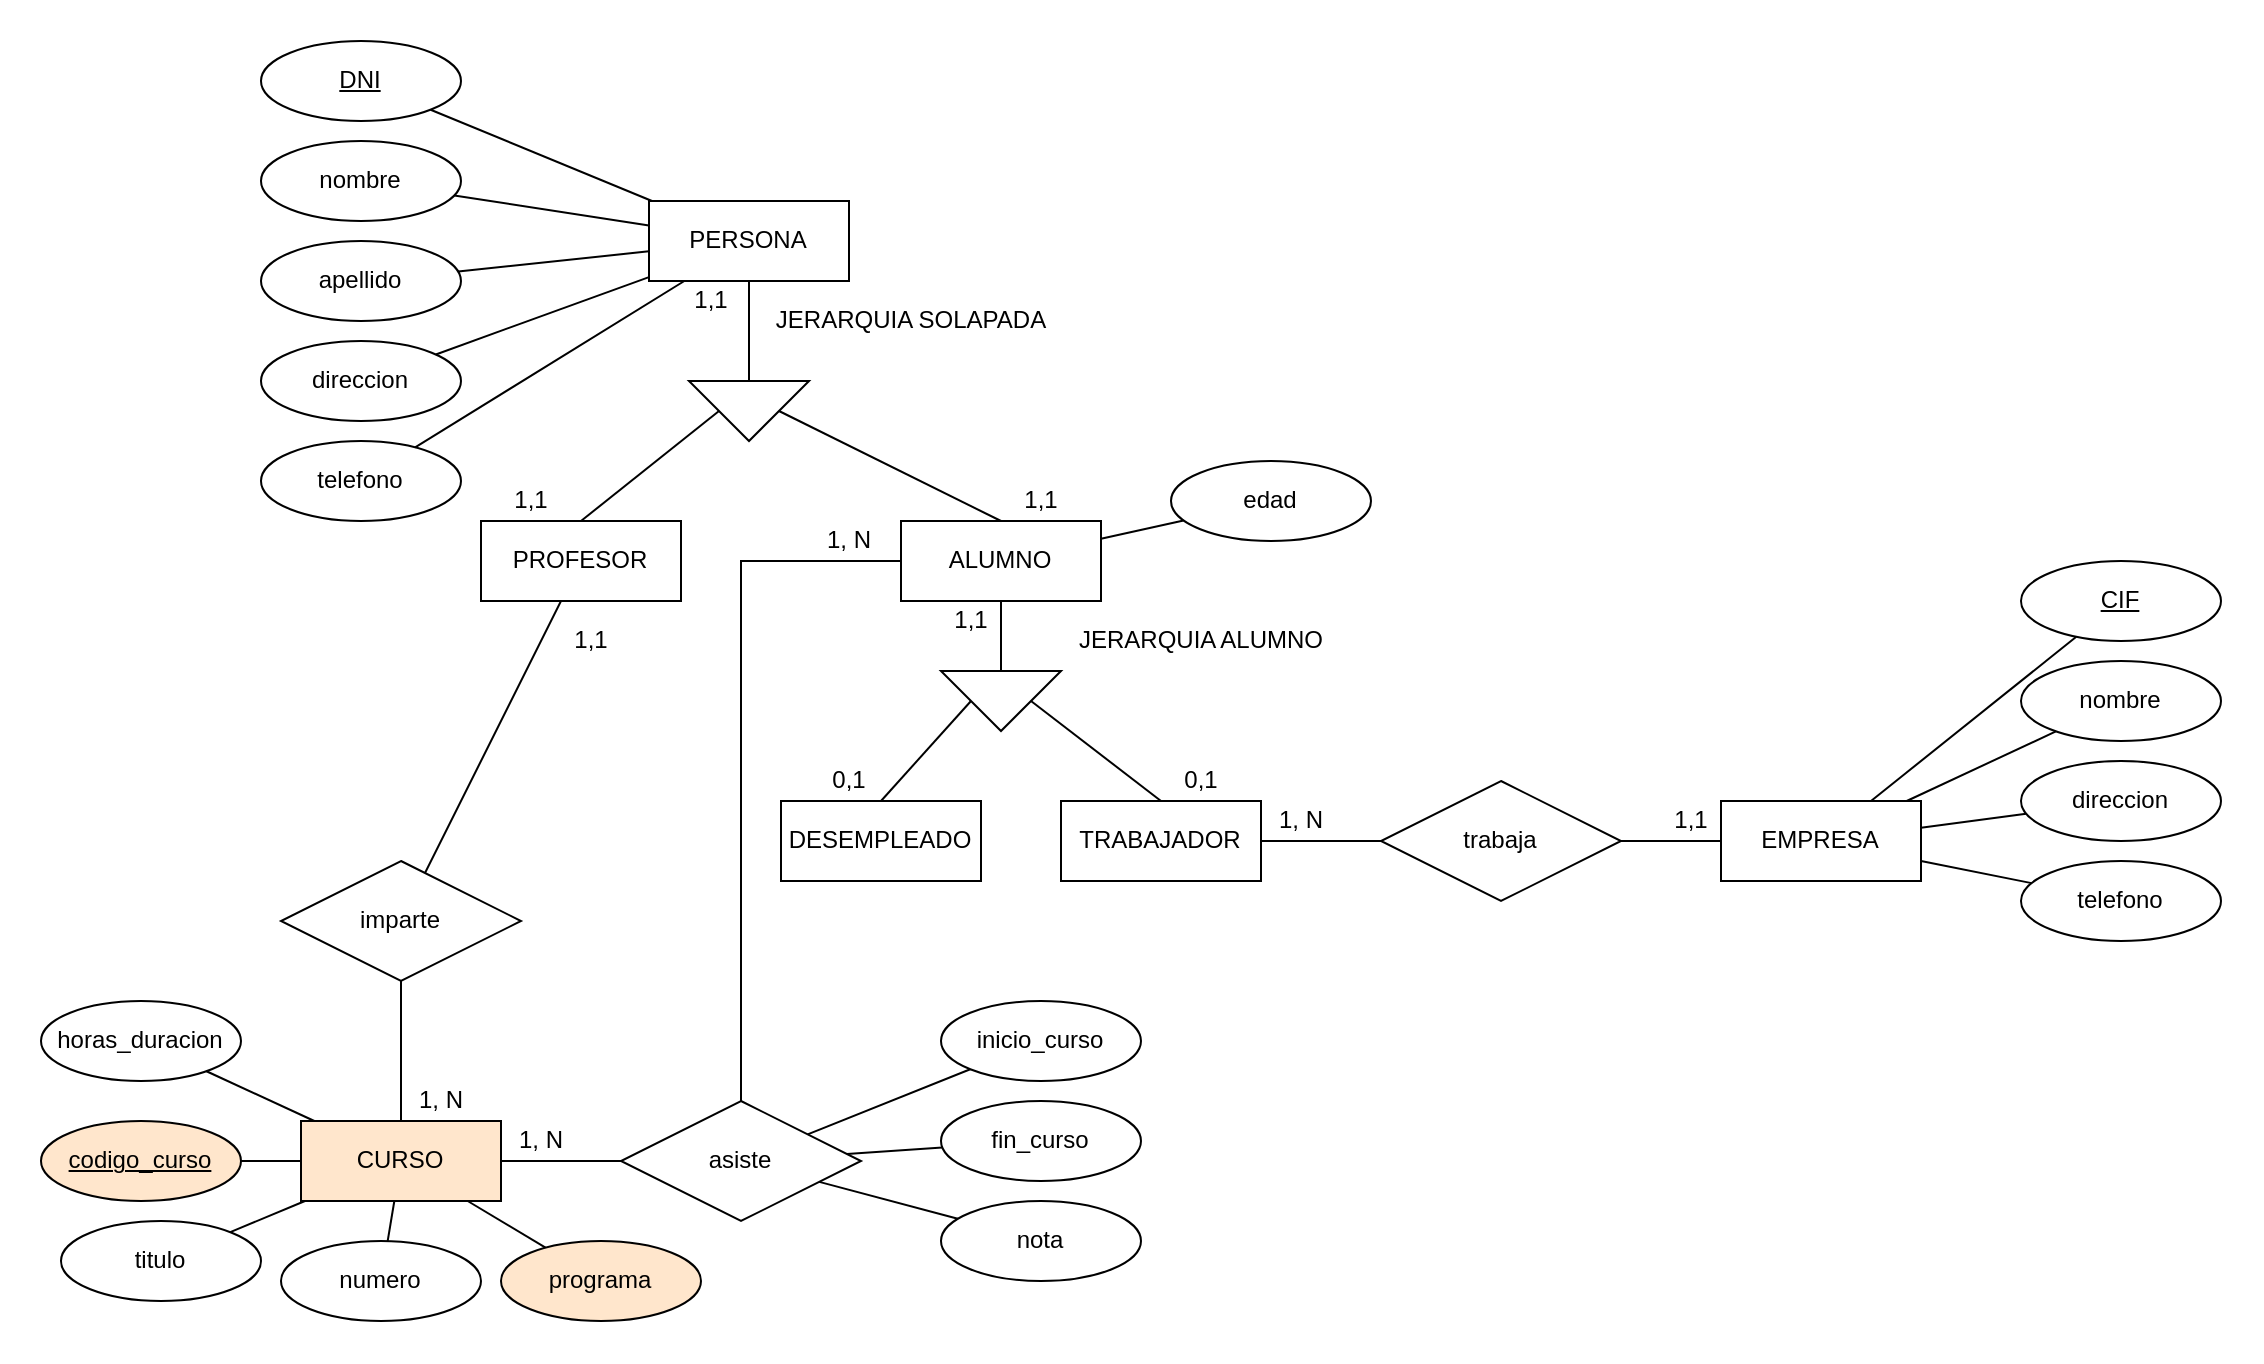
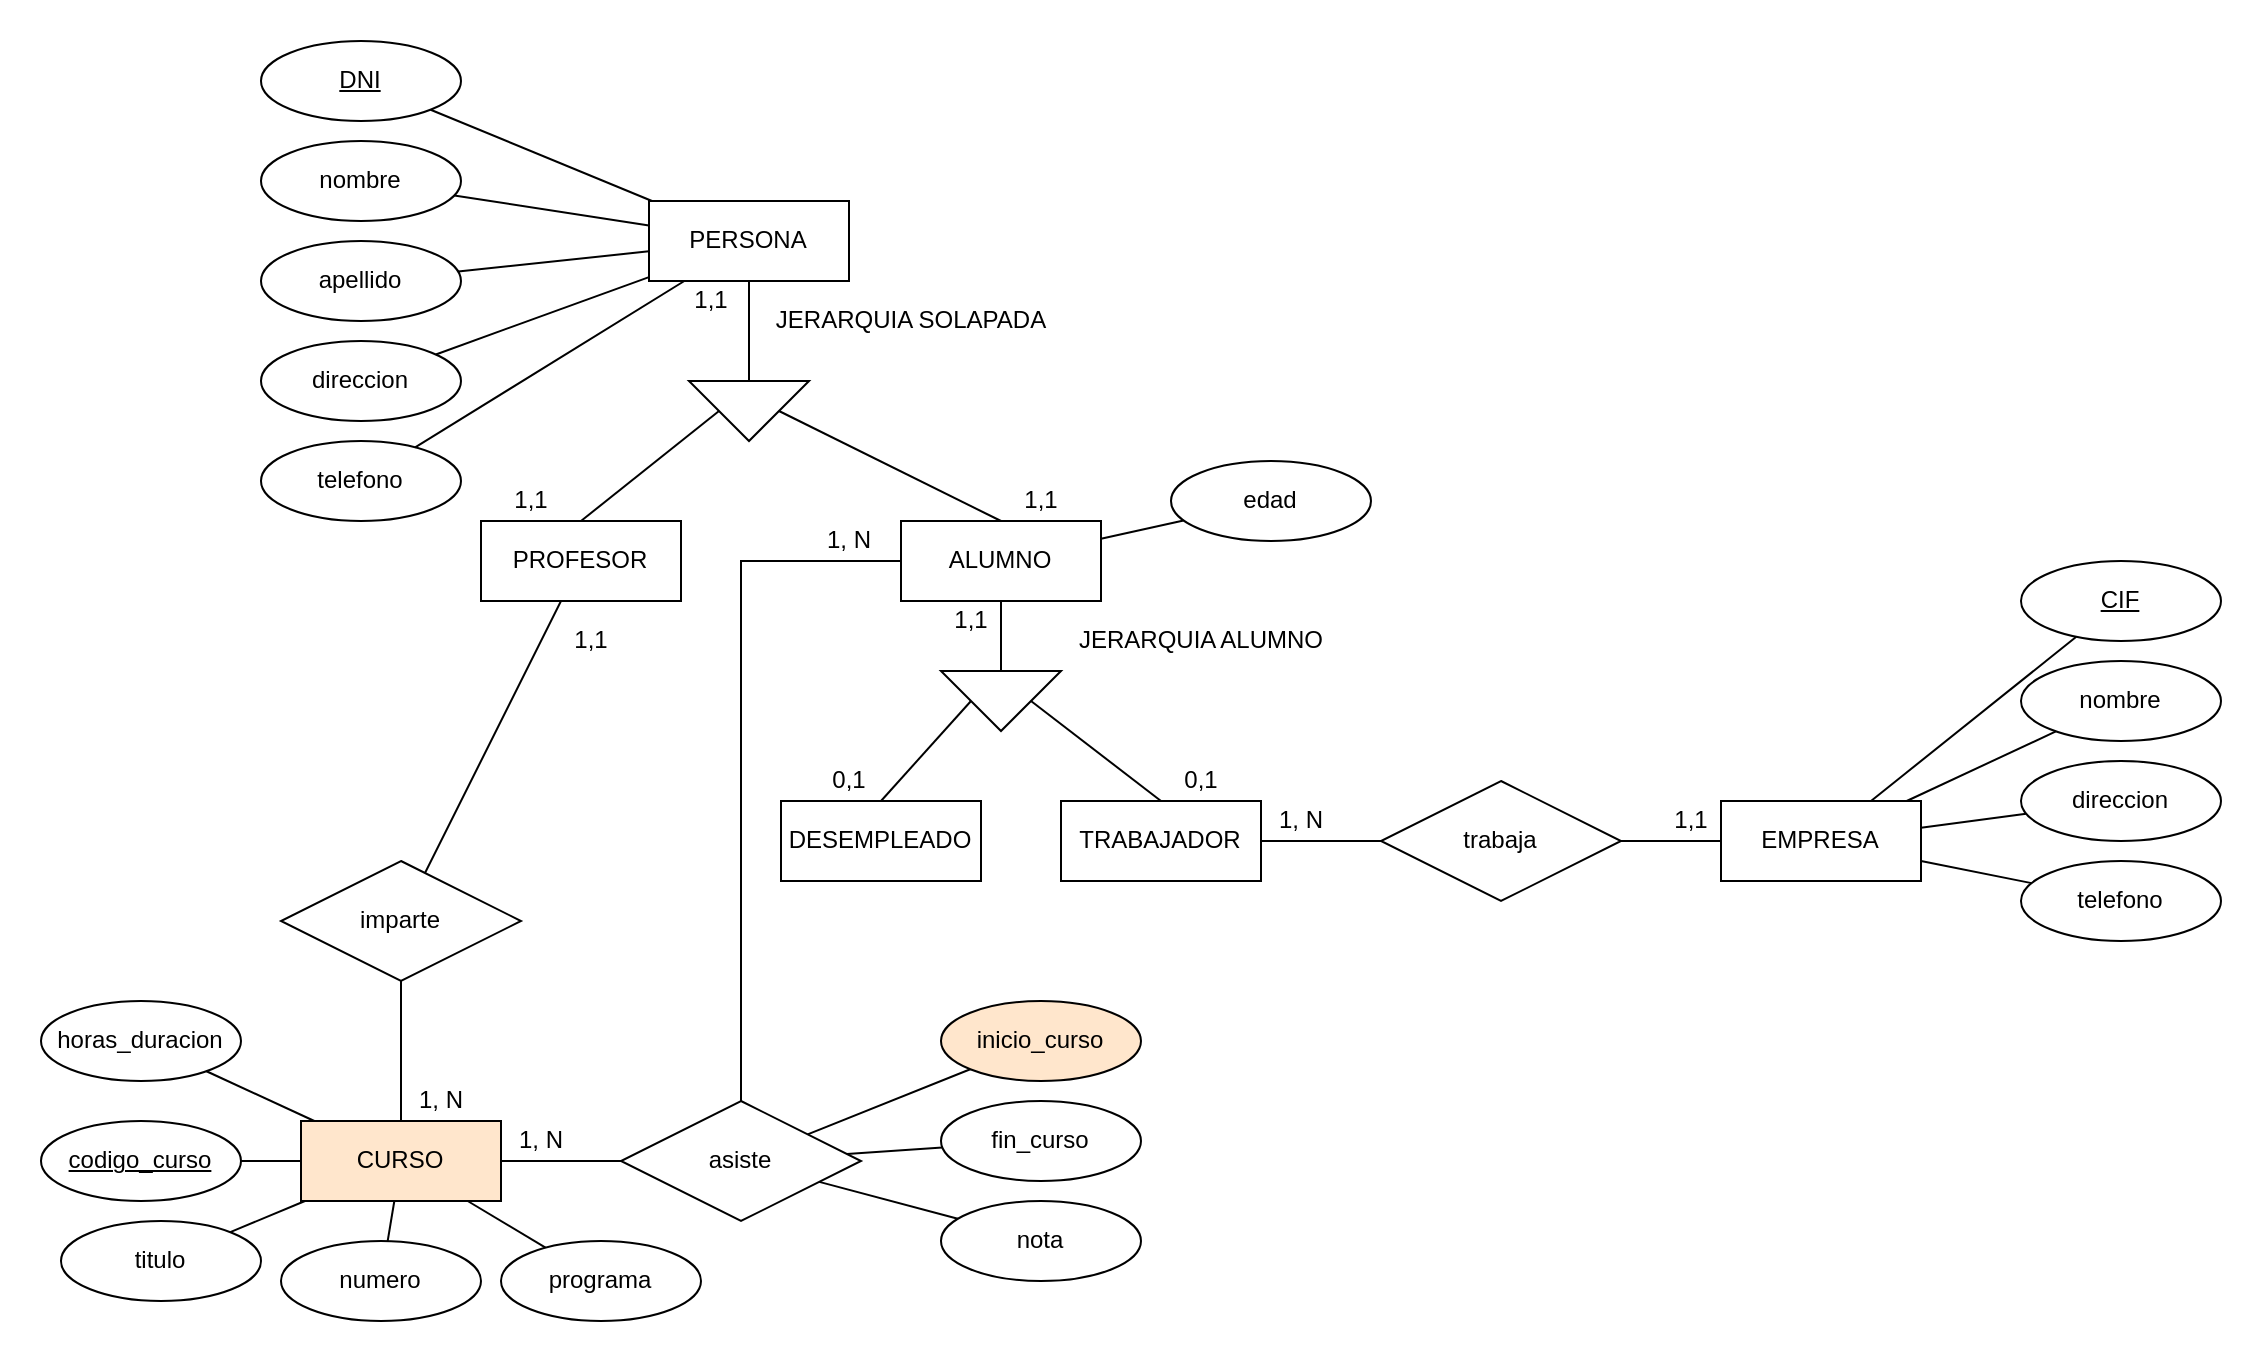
node "inicio_curso": fillcolor #ffffff -> #ffe6cc
node "codigo_curso": fillcolor #ffe6cc -> #ffffff
node "programa": fillcolor #ffe6cc -> #ffffff
